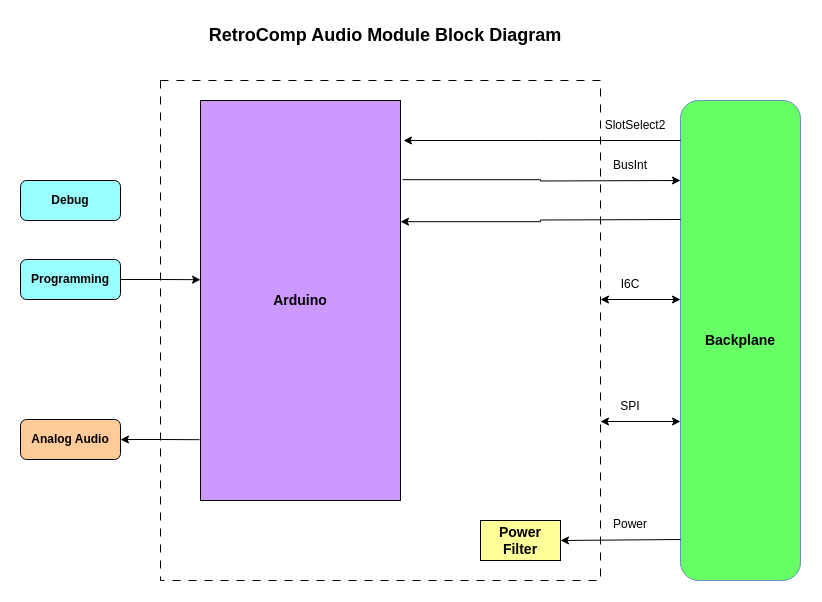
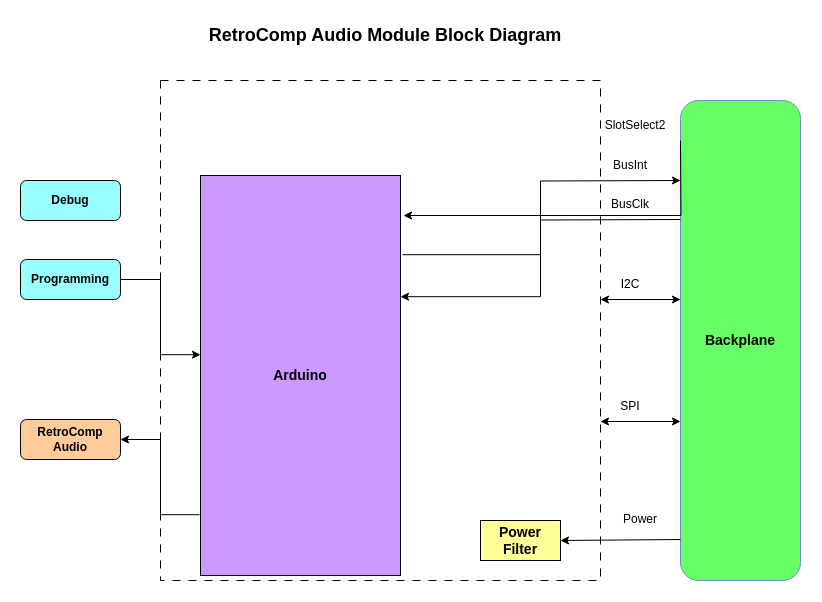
node "BusClk": added
node "I6C": label "I6C" -> "I2C"
node "Arduino": moved (301, 301) -> (301, 376)
node "Analog Audio": label "Analog Audio" -> "RetroComp Audio"
node "Power": moved (631, 525) -> (641, 520)
